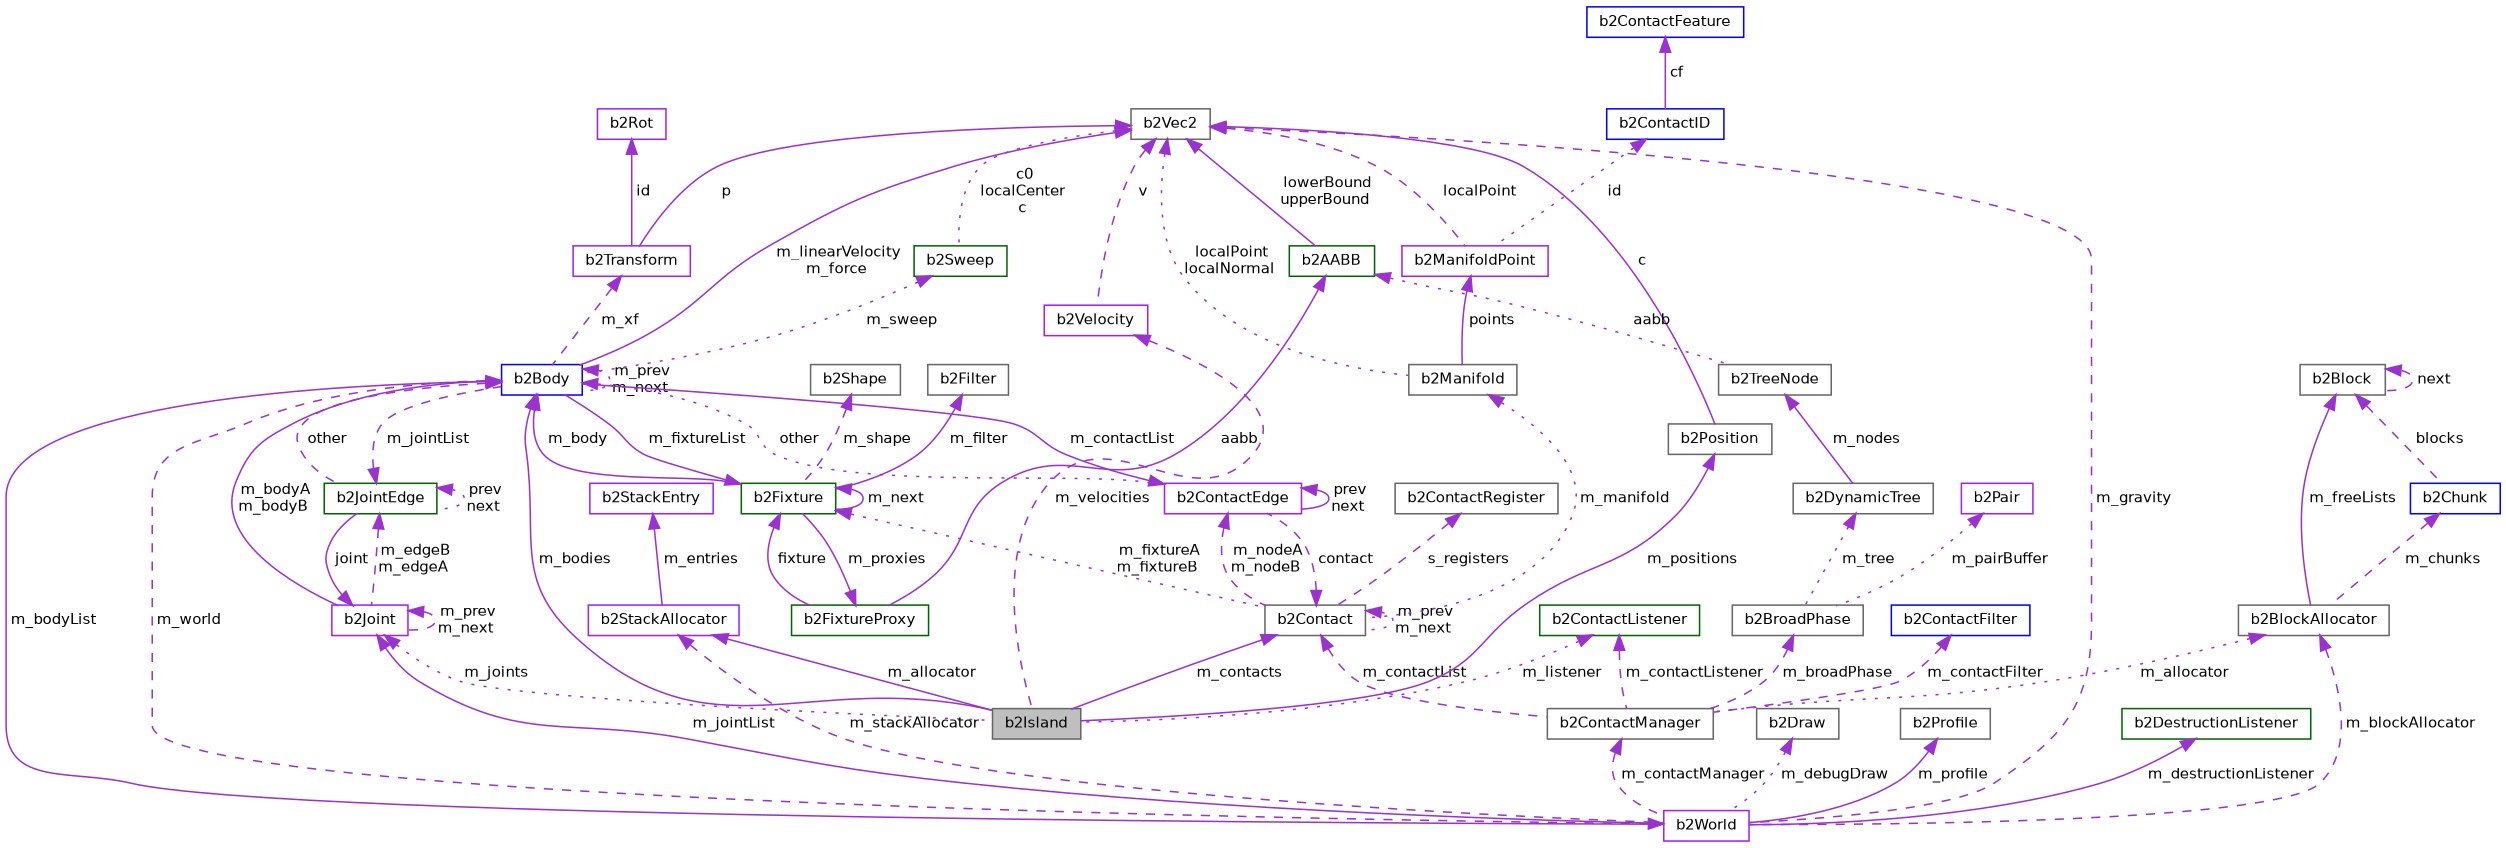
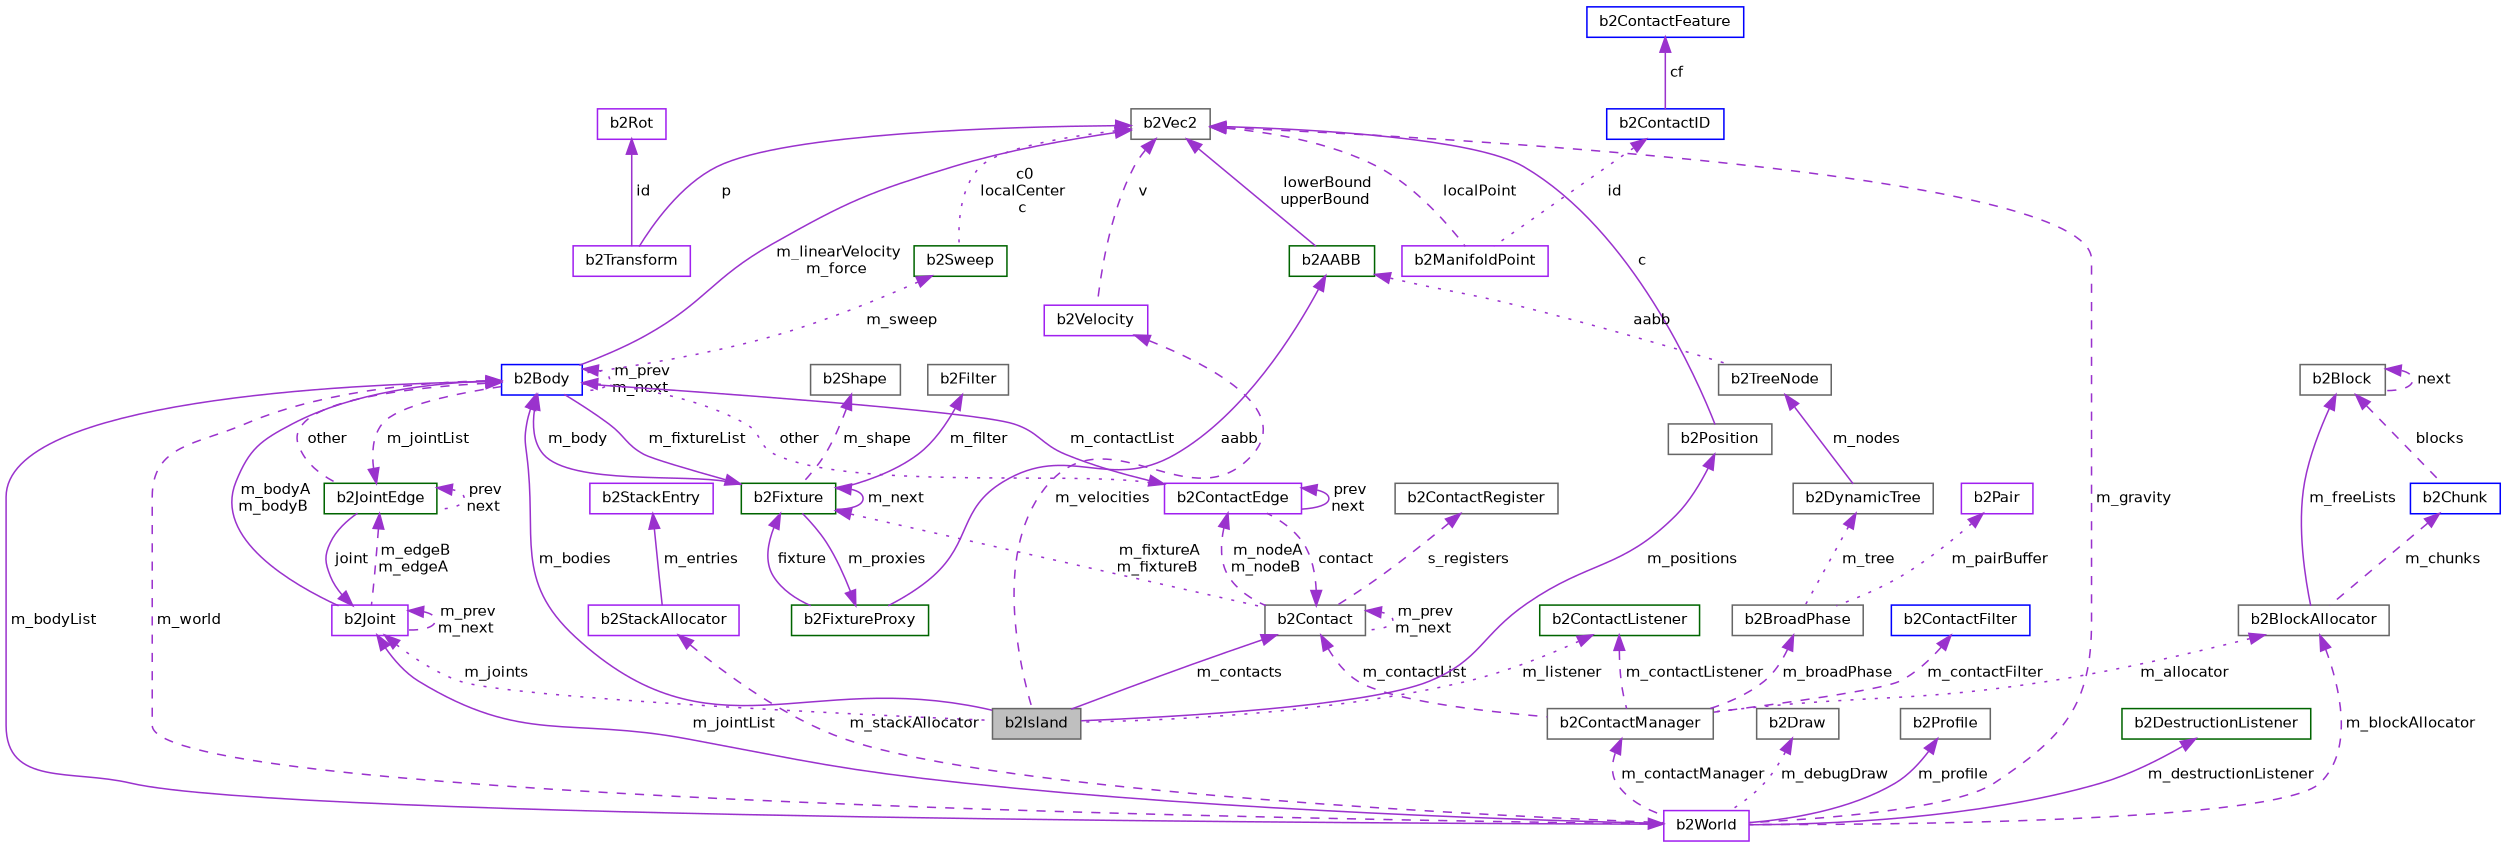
edge "b2Body" -> "b2Transform": removed, label "m_xf"
node "b2Manifold": removed
edge "b2Island" -> "b2StackAllocator": removed, label "m_allocator"
